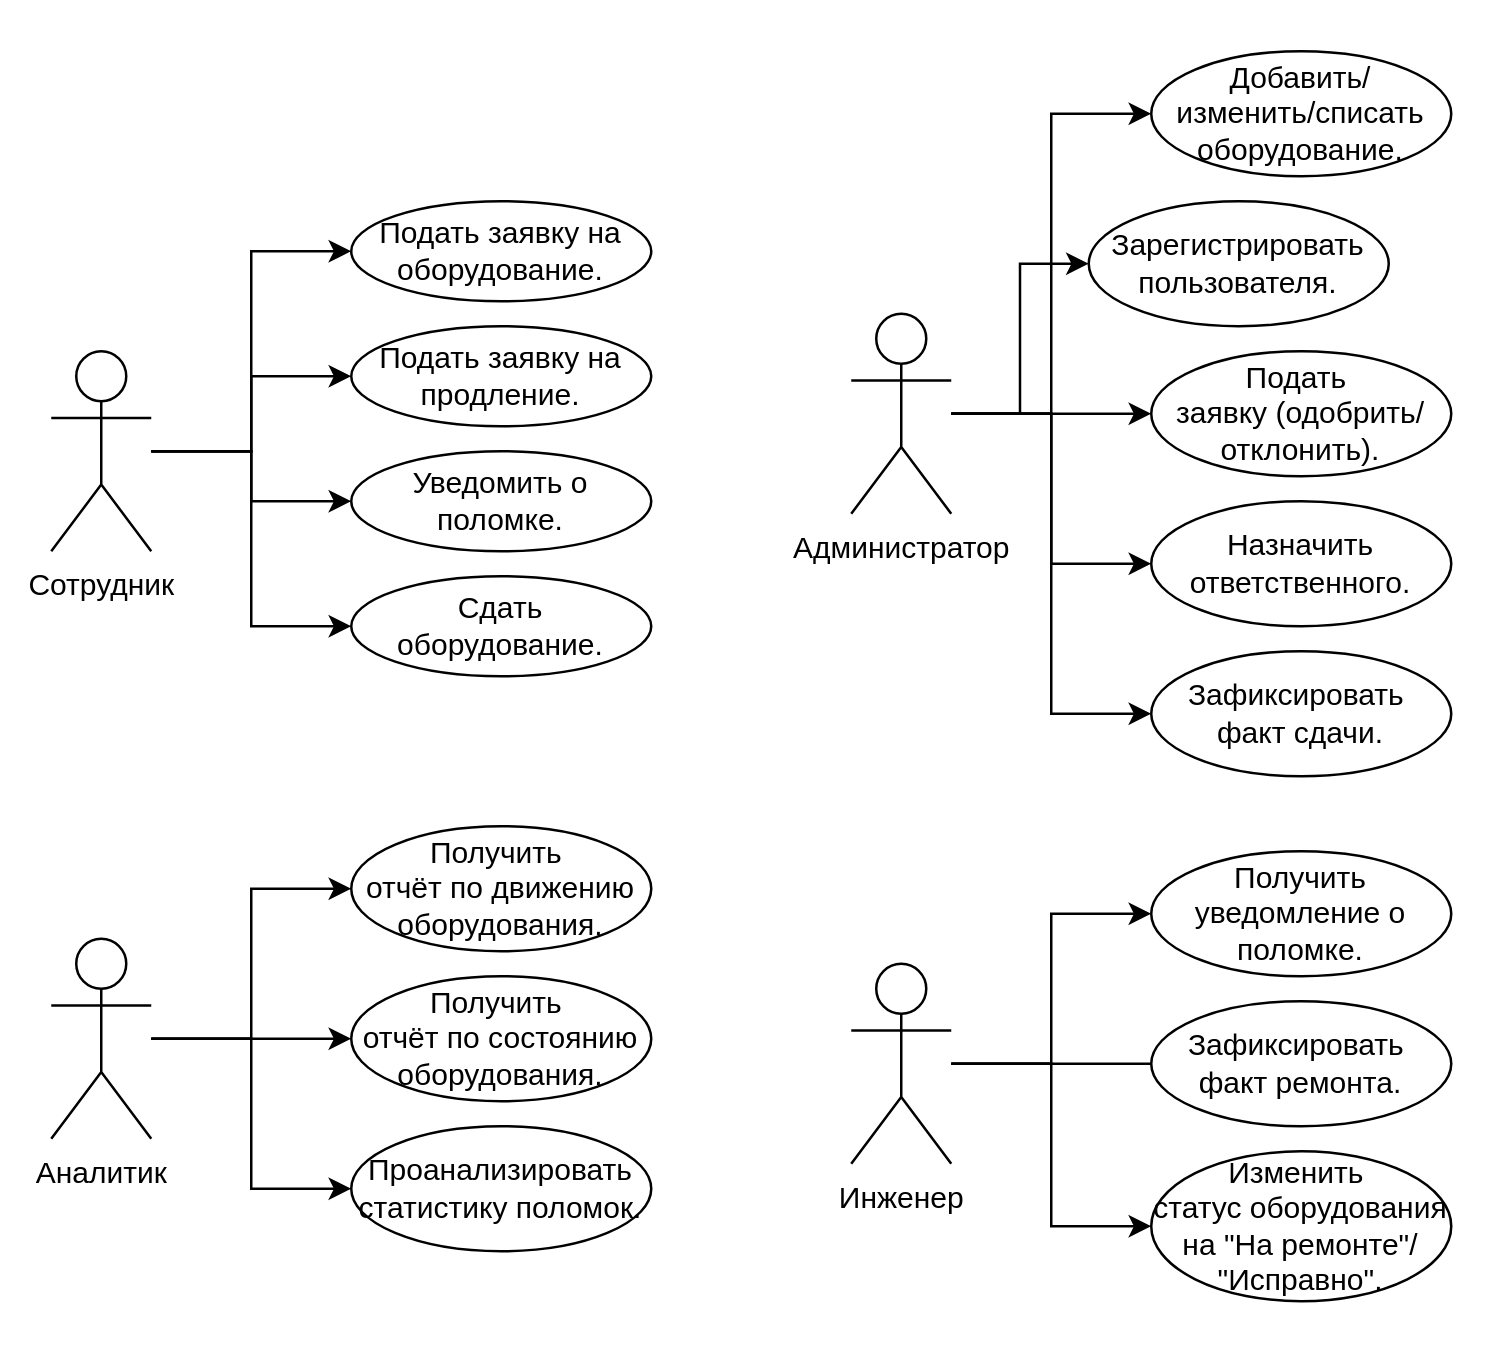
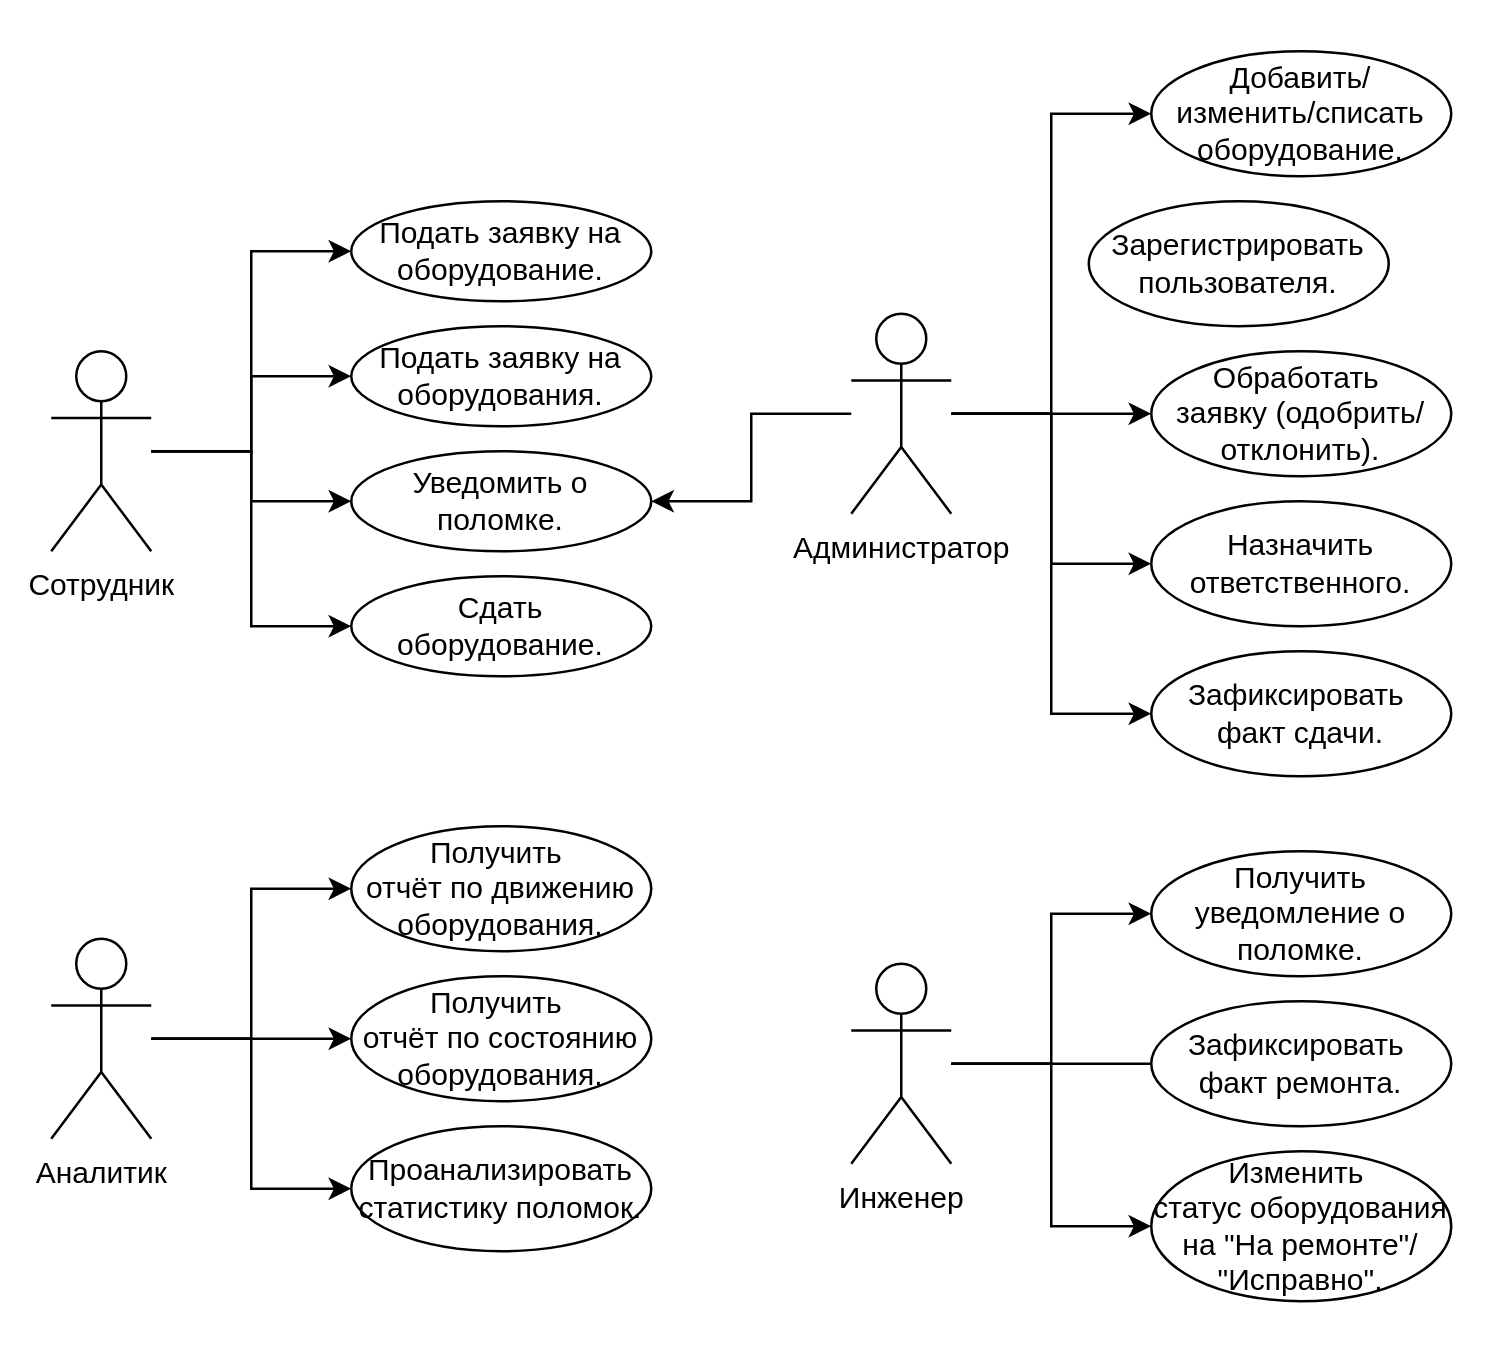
edge "Администратор" -> "Зарегистрировать пользователя.": now "Администратор" -> "Уведомить о поломке."
node "Подать заявку на продление.": label "Подать заявку на продление." -> "Подать заявку на оборудования."
node "Подать заявку (одобрить/отклонить).": label "Подать заявку (одобрить/отклонить)." -> "Обработать заявку (одобрить/отклонить)."
